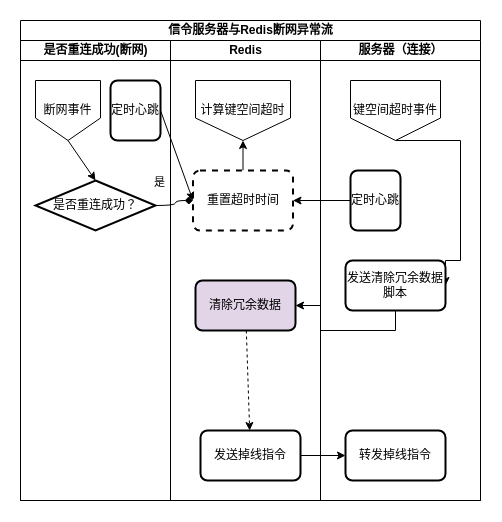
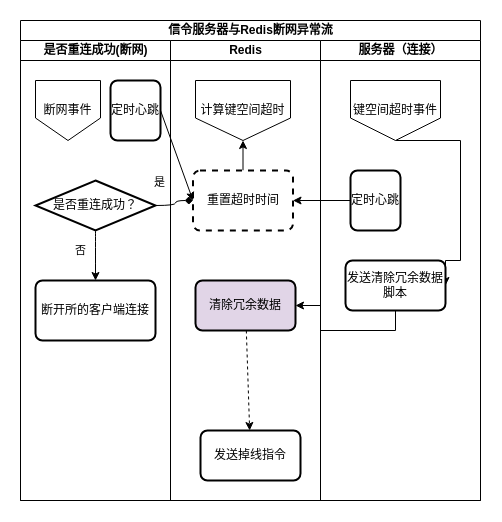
edge "断网事件" -> "是否重连成功？": removed
edge "是否重连成功？" -> "断开所的客户端连接": added, label "否"
node "断开所的客户端连接": added
edge "发送掉线指令" -> "转发掉线指令": removed
node "转发掉线指令": removed
